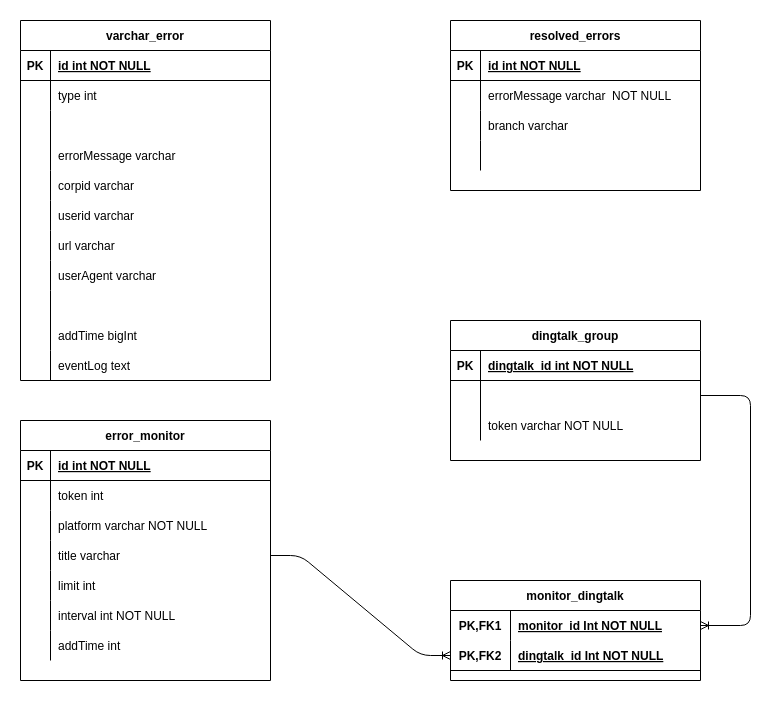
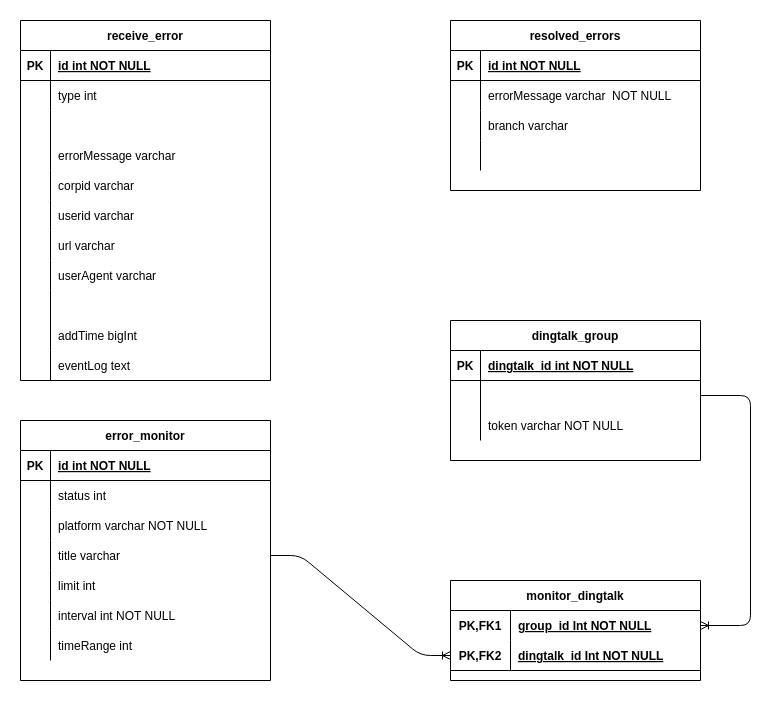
node "varchar_error": label "varchar_error" -> "receive_error"
node "token int": label "token int" -> "status int"
node "monitor_id Int NOT NULL": label "monitor_id Int NOT NULL" -> "group_id Int NOT NULL"
node "addTime int": label "addTime int" -> "timeRange int"
